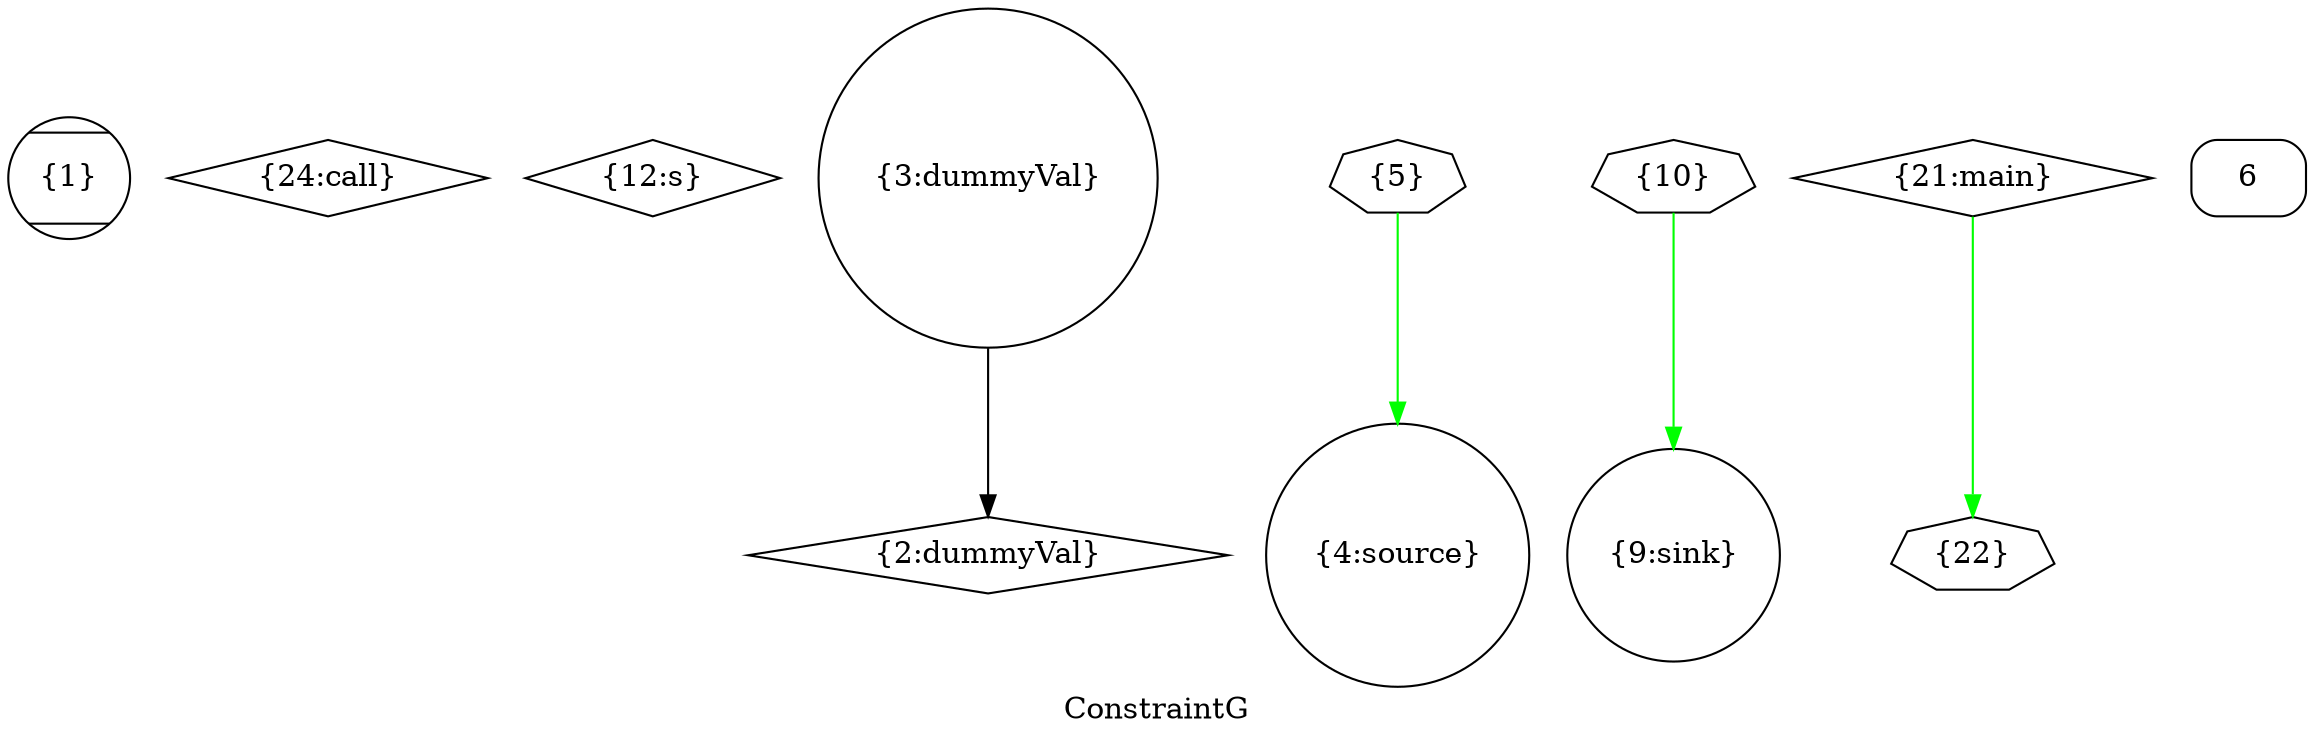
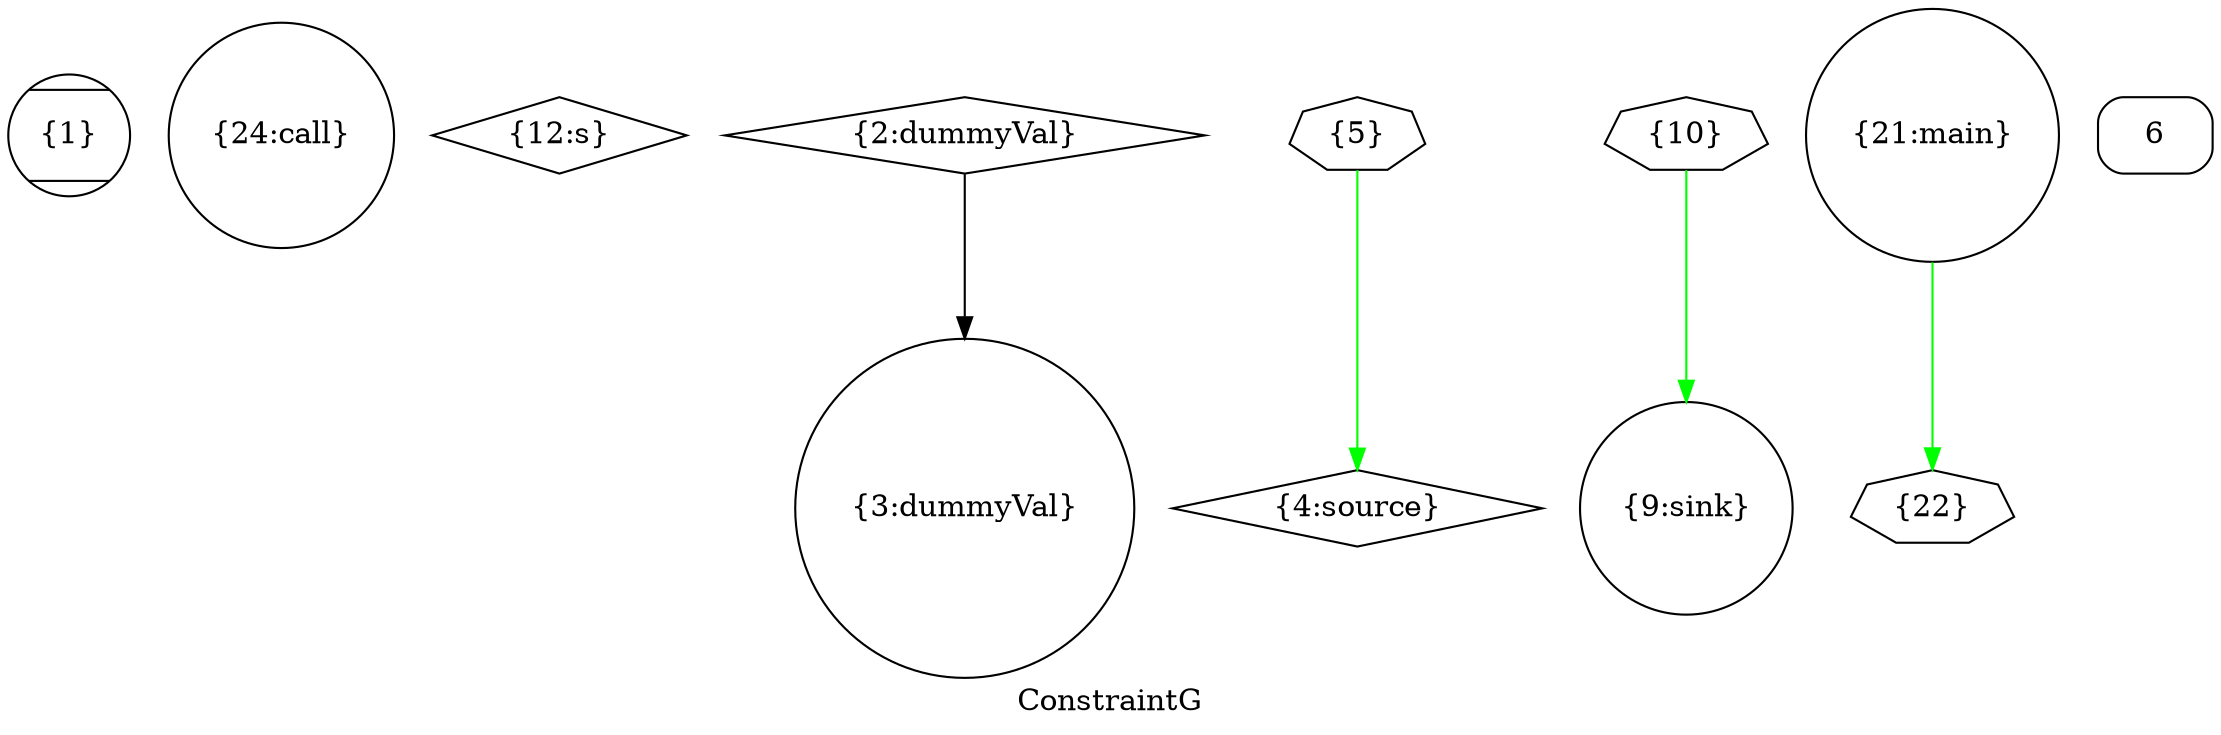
node "{24:call}": shape diamond -> circle
node "{21:main}": shape diamond -> circle
edge "{3:dummyVal}" -> "{2:dummyVal}": reversed
node "{4:source}": shape circle -> diamond
